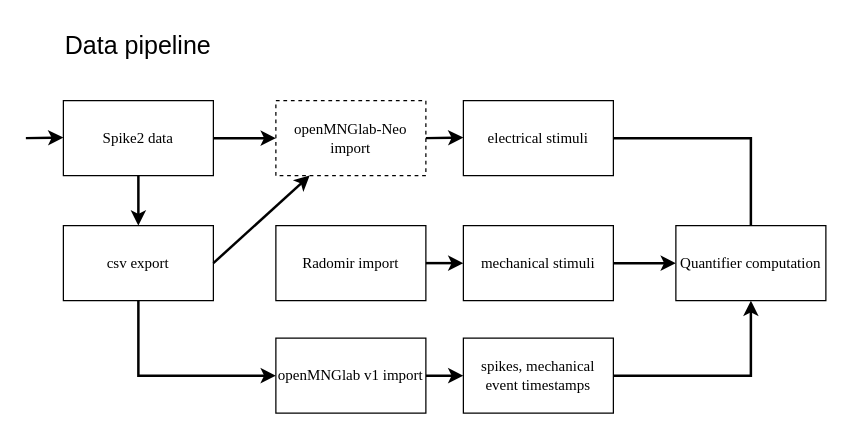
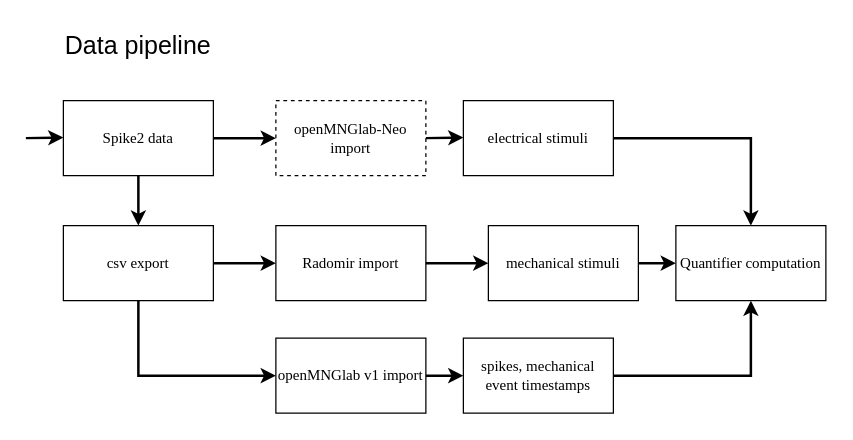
edge "electrical stimuli" -- "Quantifier computation": arrowhead none -> classic
edge "csv export" -> "openMNGlab-Neo import": now "csv export" -> "Radomir import"
node "mechanical stimuli": moved (538, 263) -> (563, 263)
